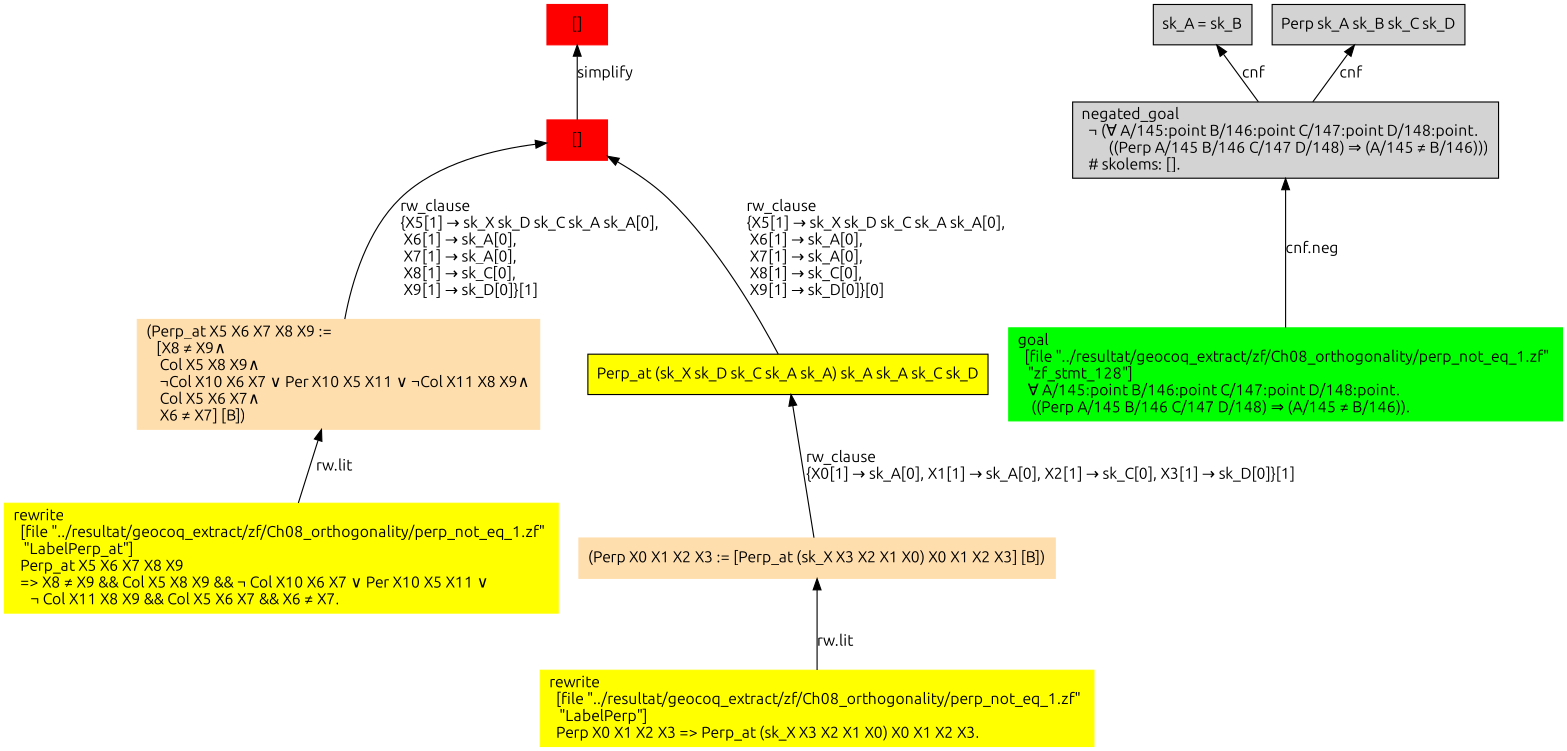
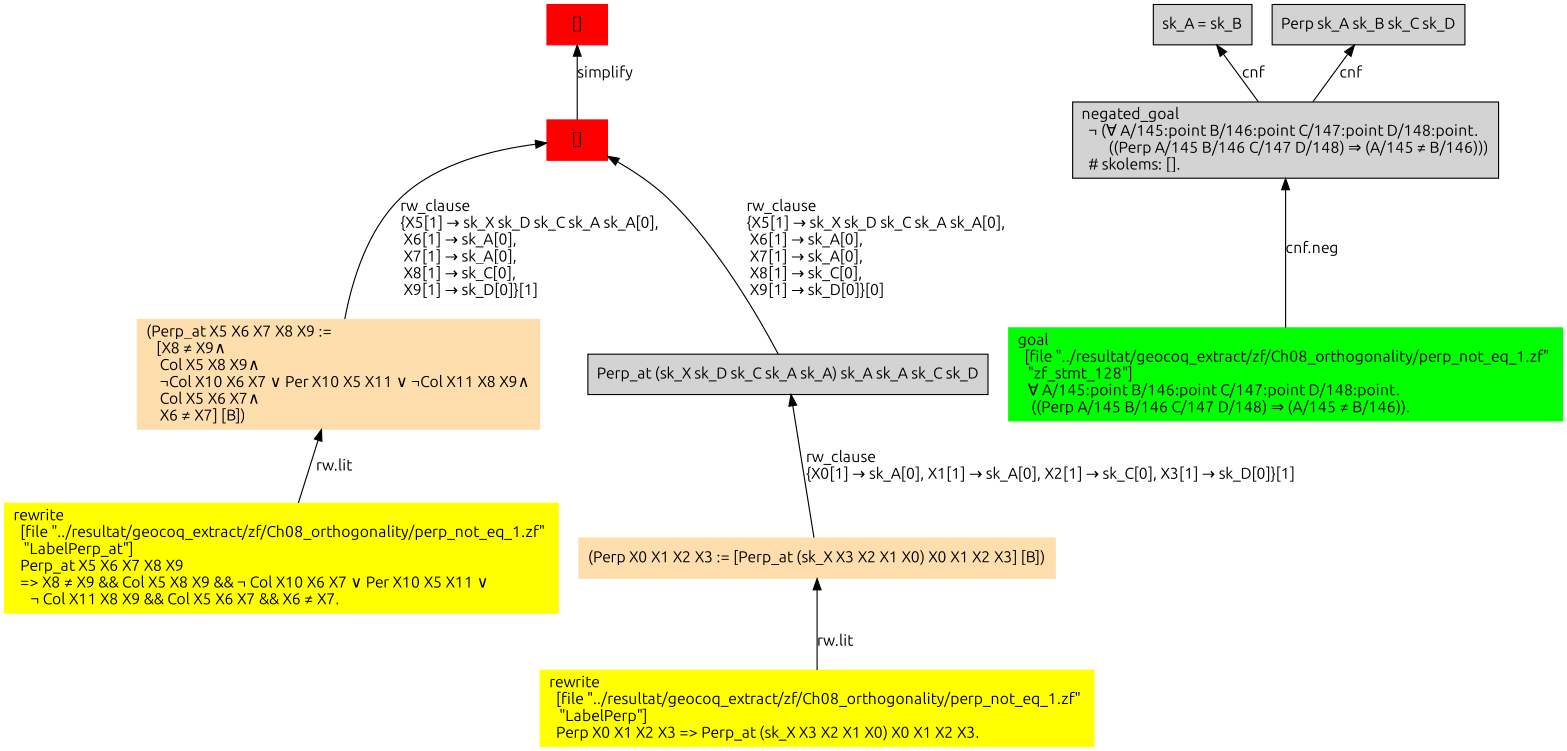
node "Perp_at (sk_X sk_D sk_C sk_A sk_A) sk_A sk_A sk_C sk_D": fillcolor yellow -> lightgrey
